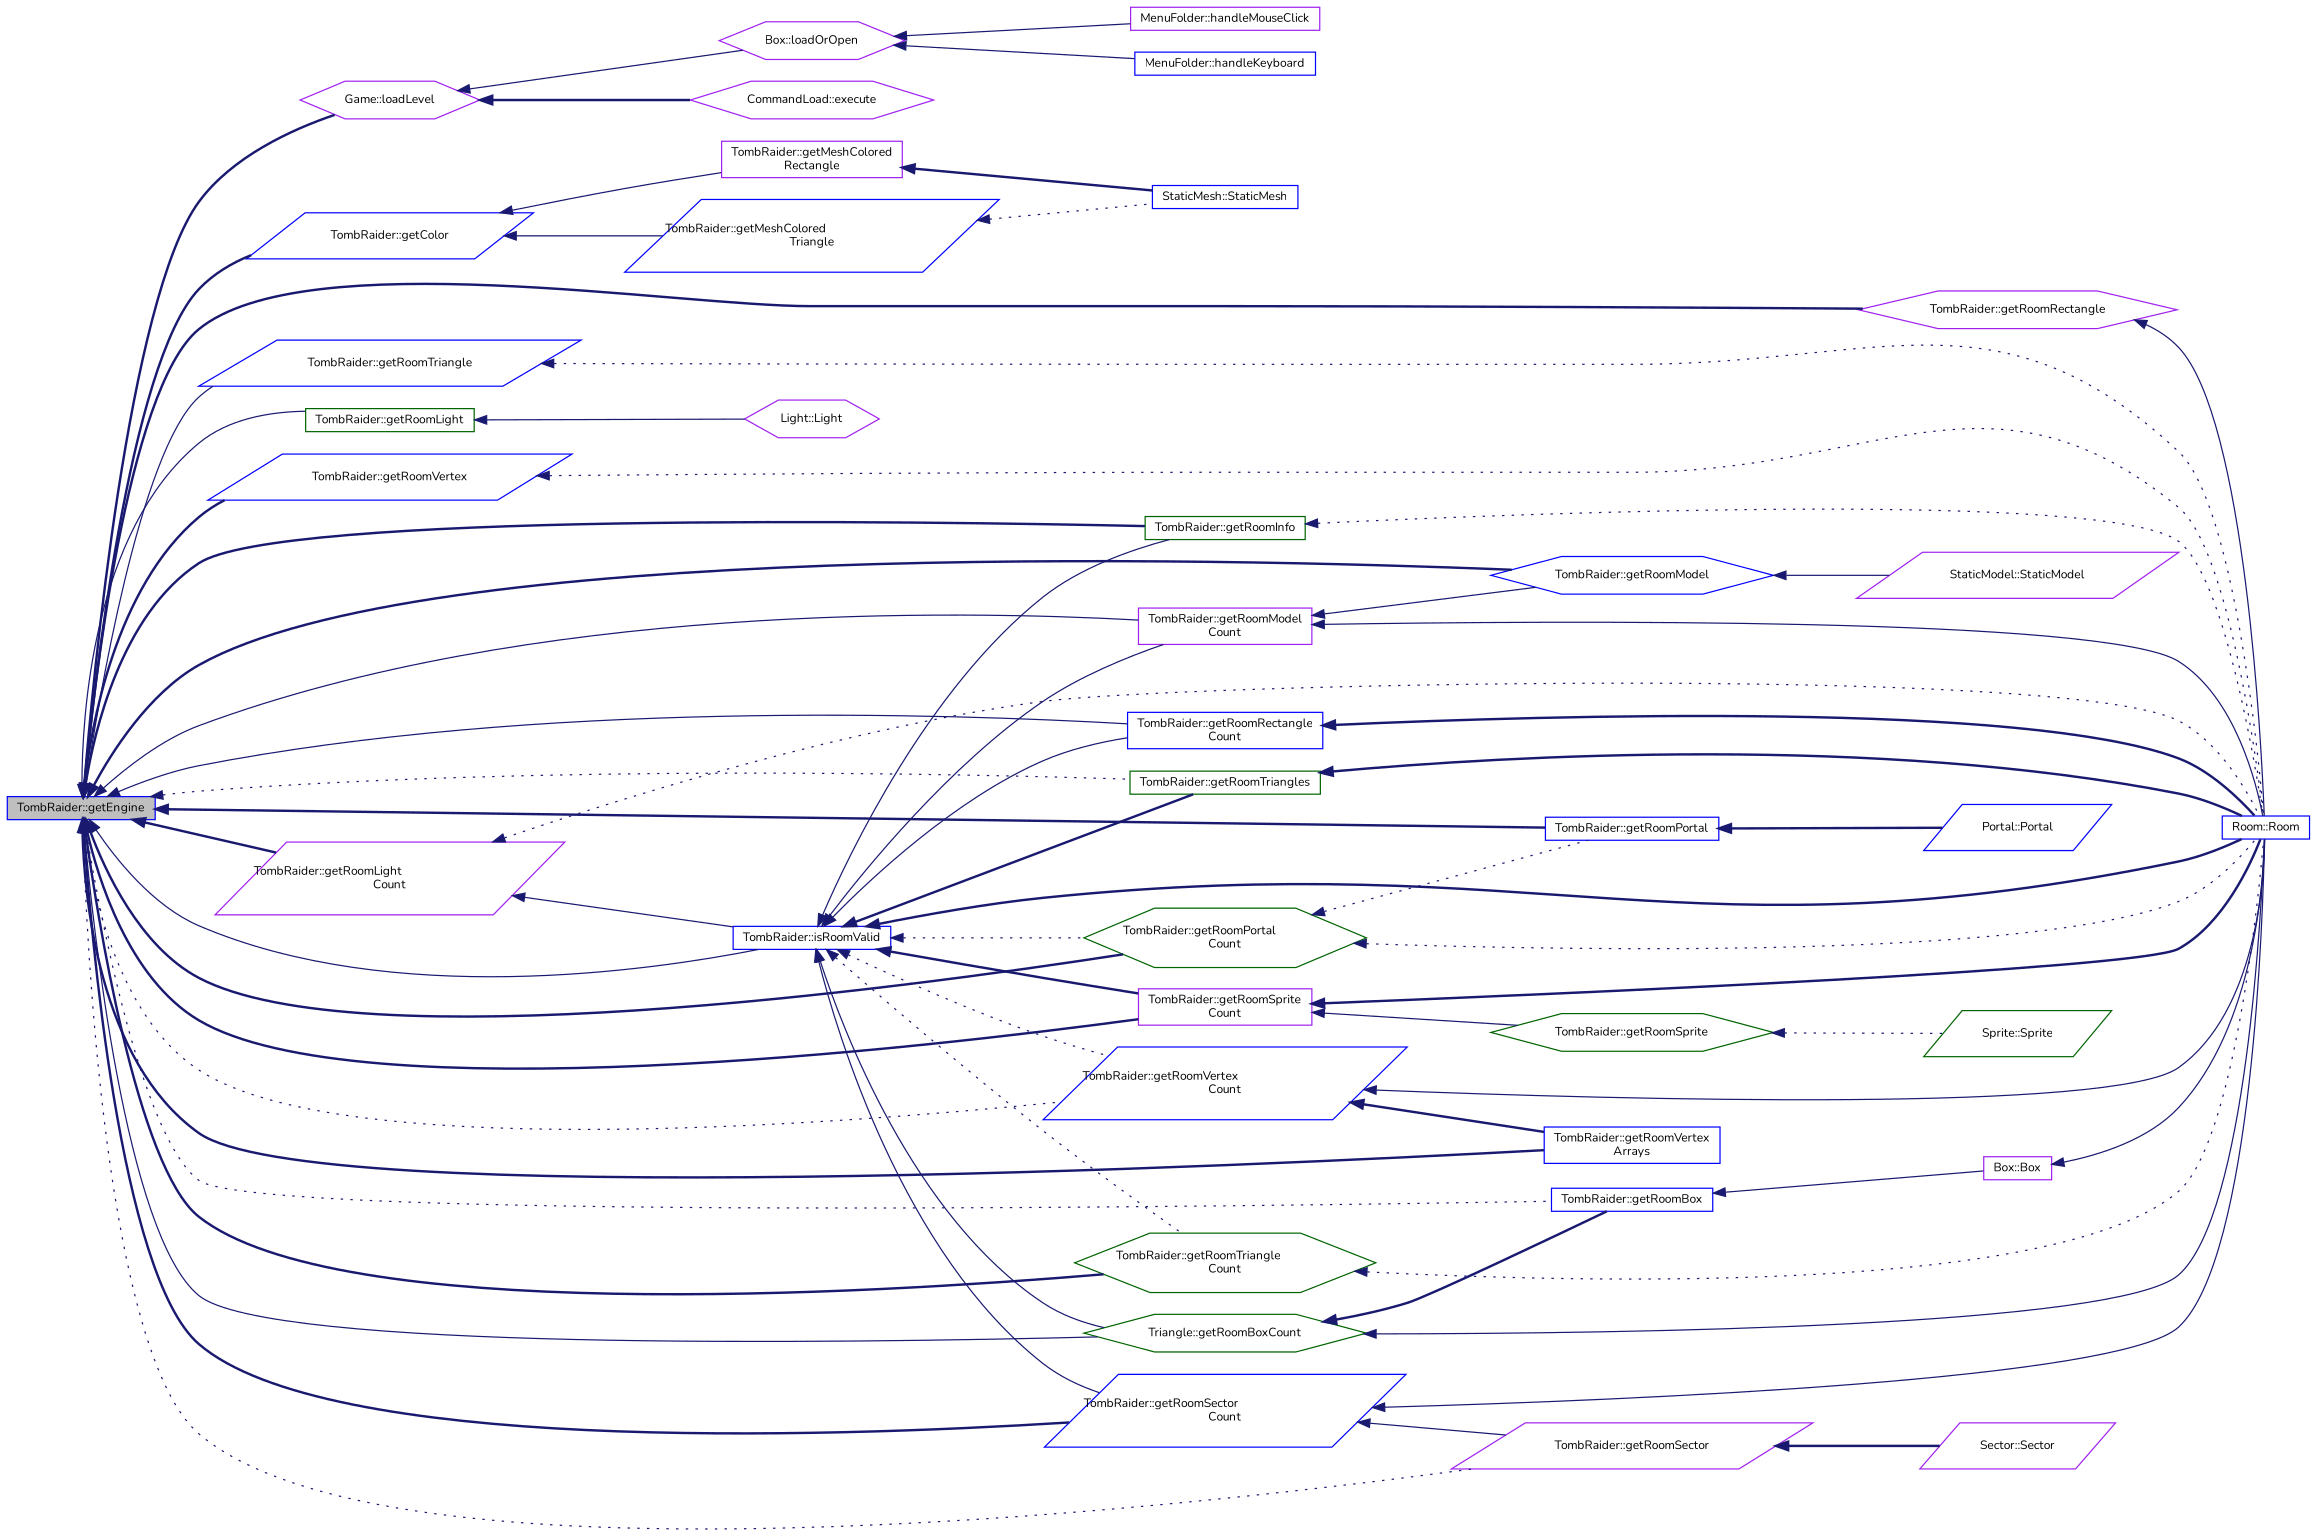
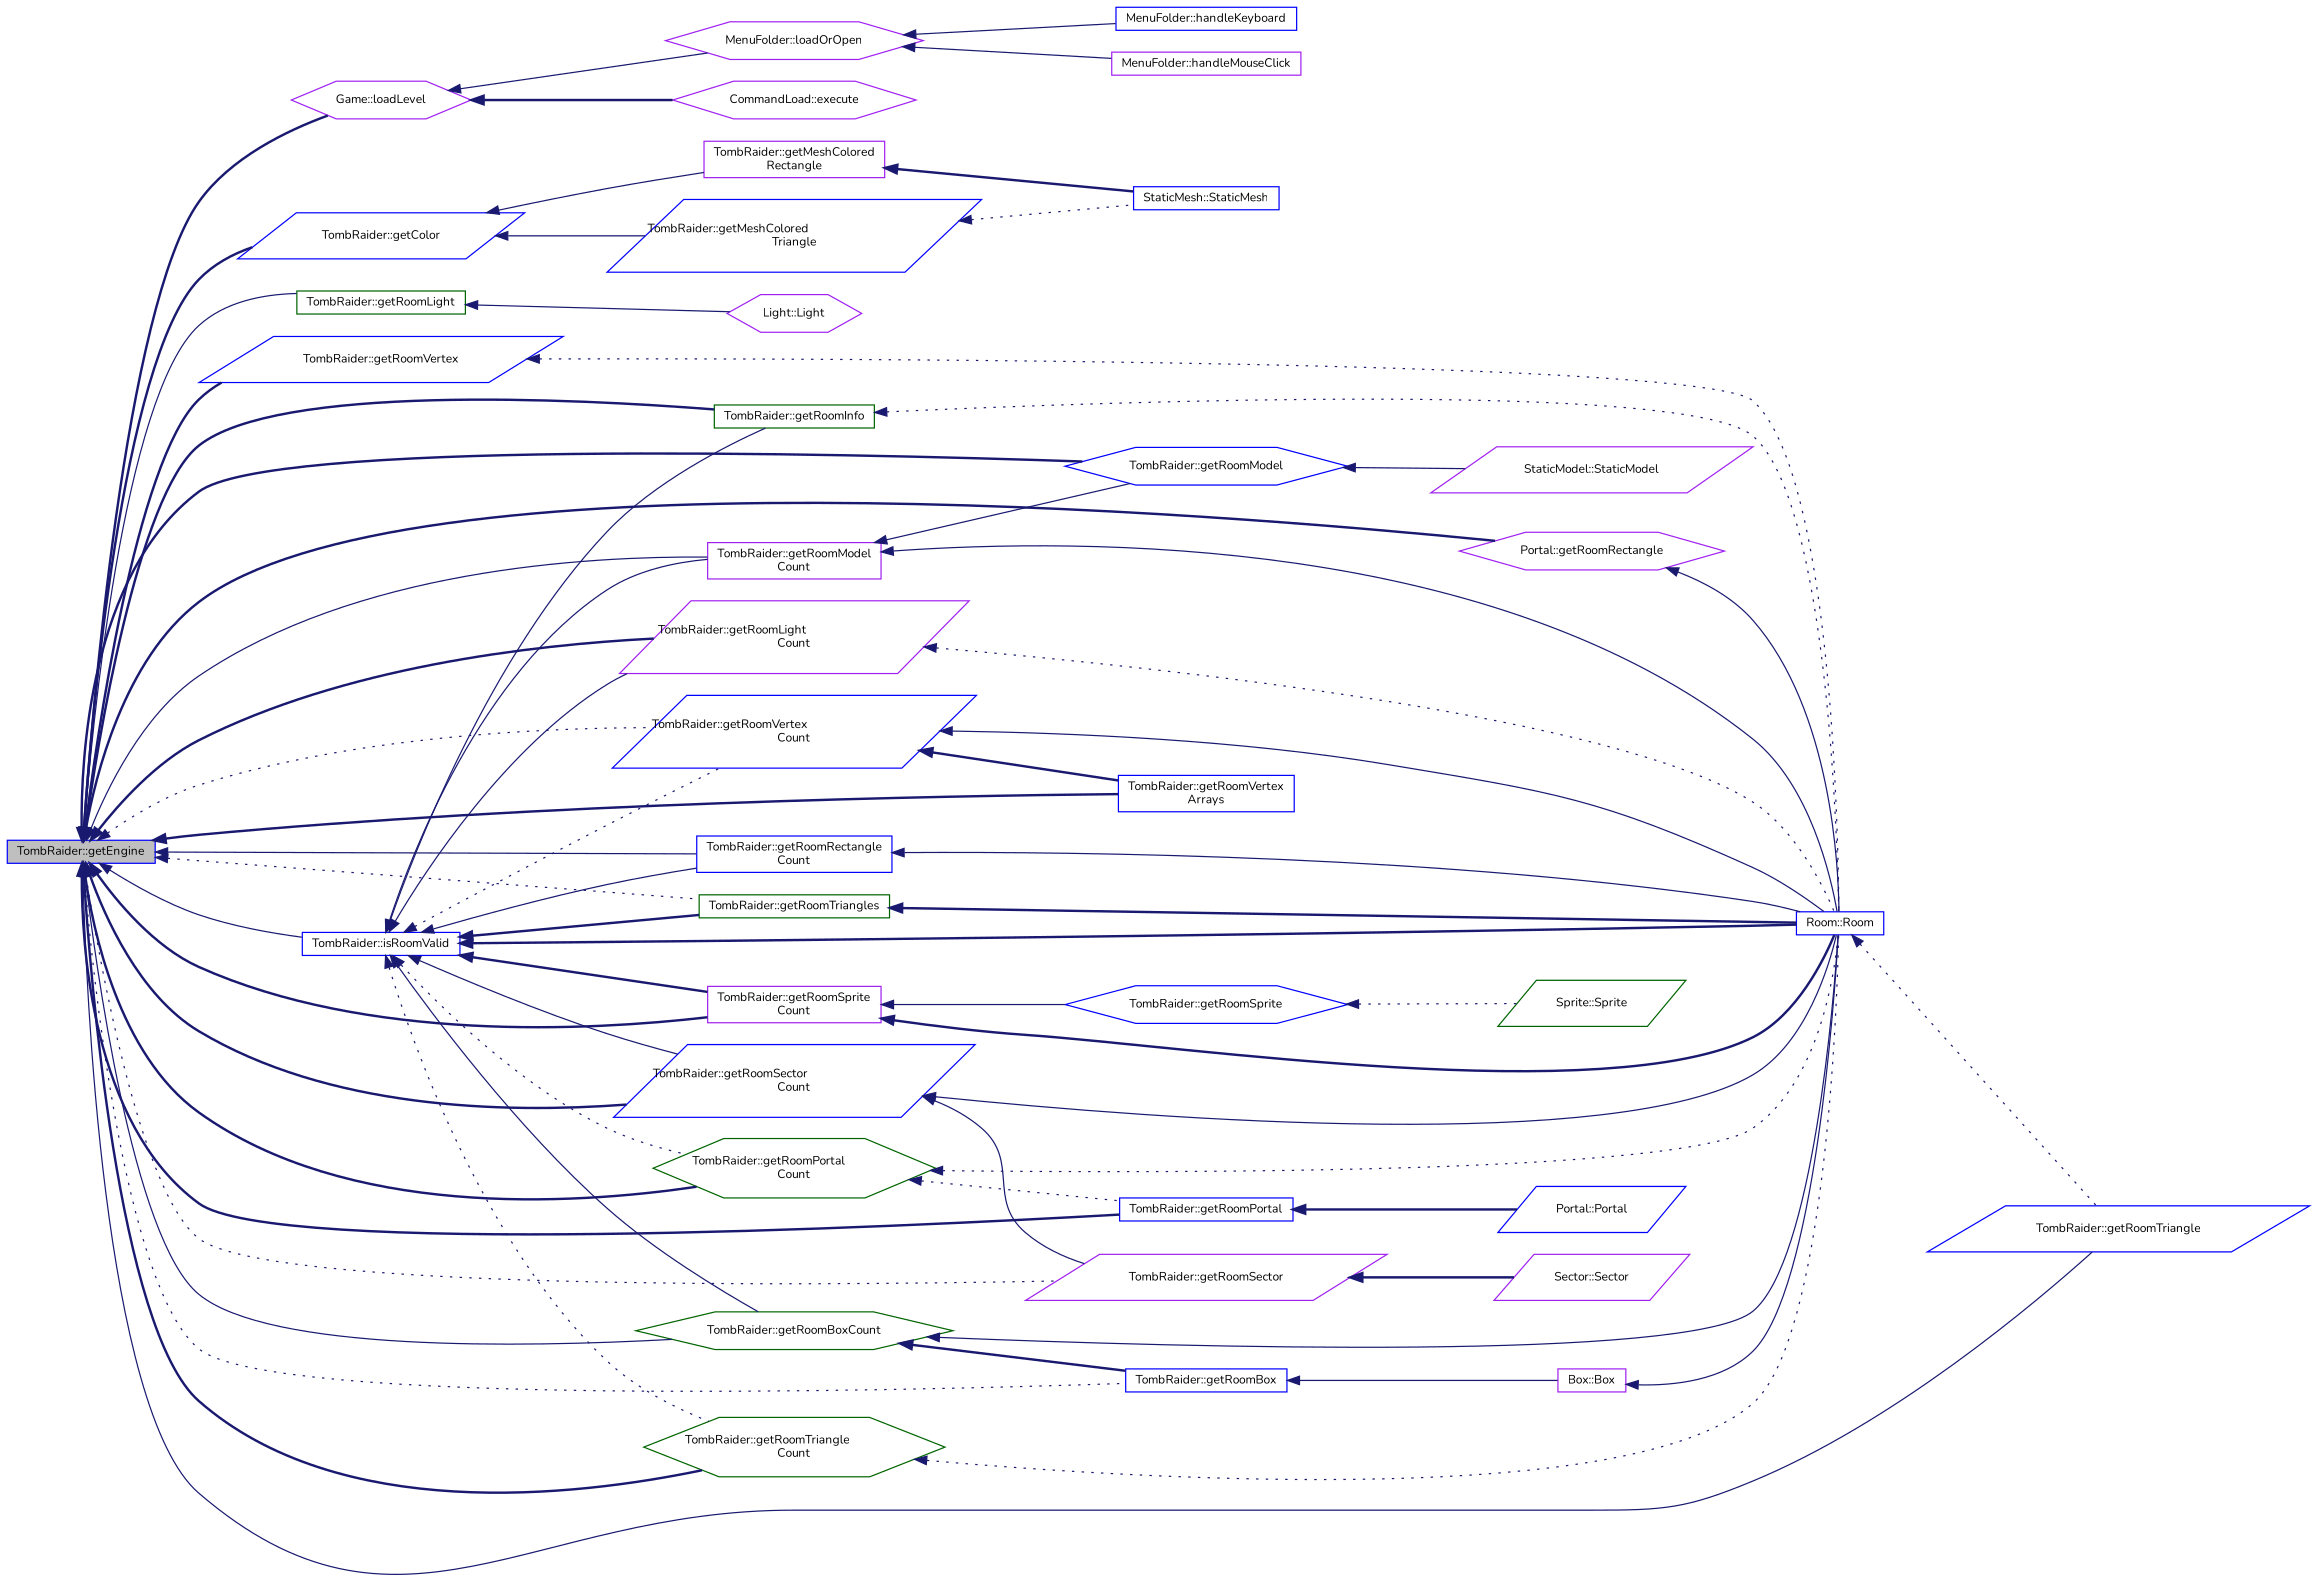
node "Box::loadOrOpen": label "Box::loadOrOpen" -> "MenuFolder::loadOrOpen"
node "TombRaider::getRoomRectangle": label "TombRaider::getRoomRectangle" -> "Portal::getRoomRectangle"
edge "Room::Room" -> "TombRaider::getRoomTriangle": reversed
edge "Room::Room" -> "TombRaider::getRoomRectangle Count": style bold -> solid
edge "TombRaider::isRoomValid" -> "TombRaider::getRoomLight Count": reversed
node "TombRaider::getRoomSprite": color darkgreen -> blue
node "Triangle::getRoomBoxCount": label "Triangle::getRoomBoxCount" -> "TombRaider::getRoomBoxCount"
